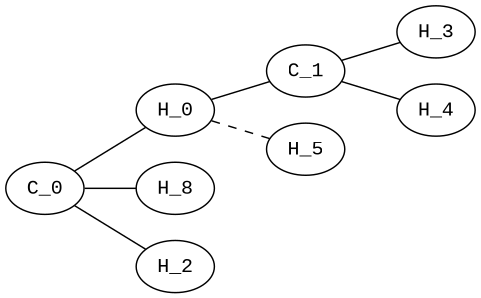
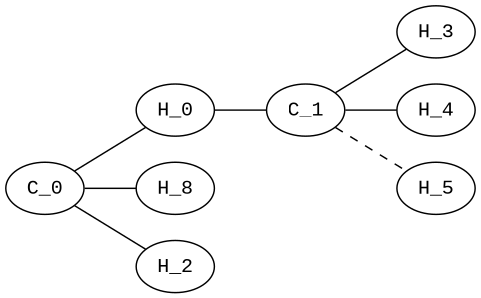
edge "H_0" -- "H_5": now "C_1" -- "H_5"
